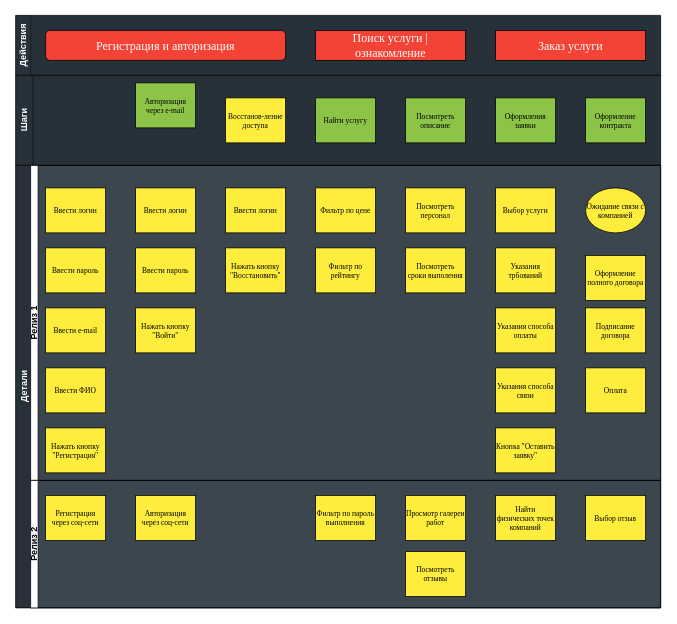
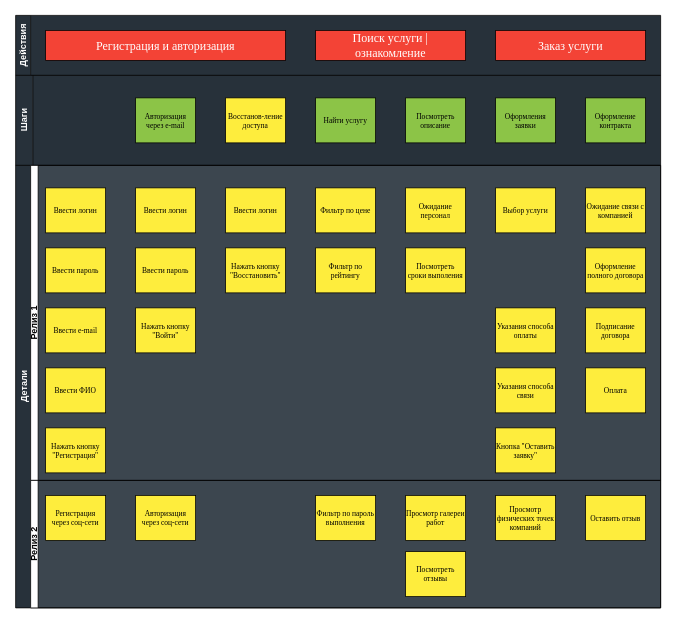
node "Регистрация и авторизация": shape rounded rectangle -> rectangle
node "Авторизация через e-mail": moved (165, 105) -> (165, 120)
node "Посмотреть персонал": label "Посмотреть персонал" -> "Ожидание персонал"
node "Ожидание связи с компанией": shape ellipse -> rectangle
node "Указания трбований": removed
node "Оформление полного договора": moved (615, 278) -> (615, 270)
node "Найти физических точек компаний": label "Найти физических точек компаний" -> "Просмотр физических точек компаний"
node "Выбор отзыв": label "Выбор отзыв" -> "Оставить отзыв"
